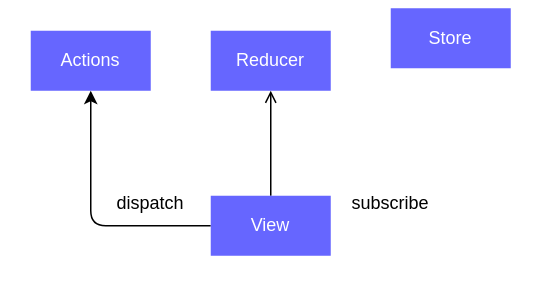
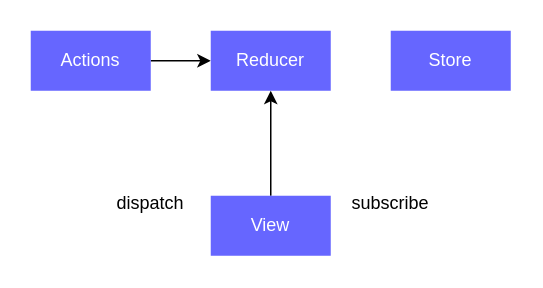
node "Store": moved (451, 38) -> (451, 61)
edge "Actions" -> "Reducer": added
edge "View" -> "Reducer": arrowhead open -> classic
edge "View" -> "Actions": removed
